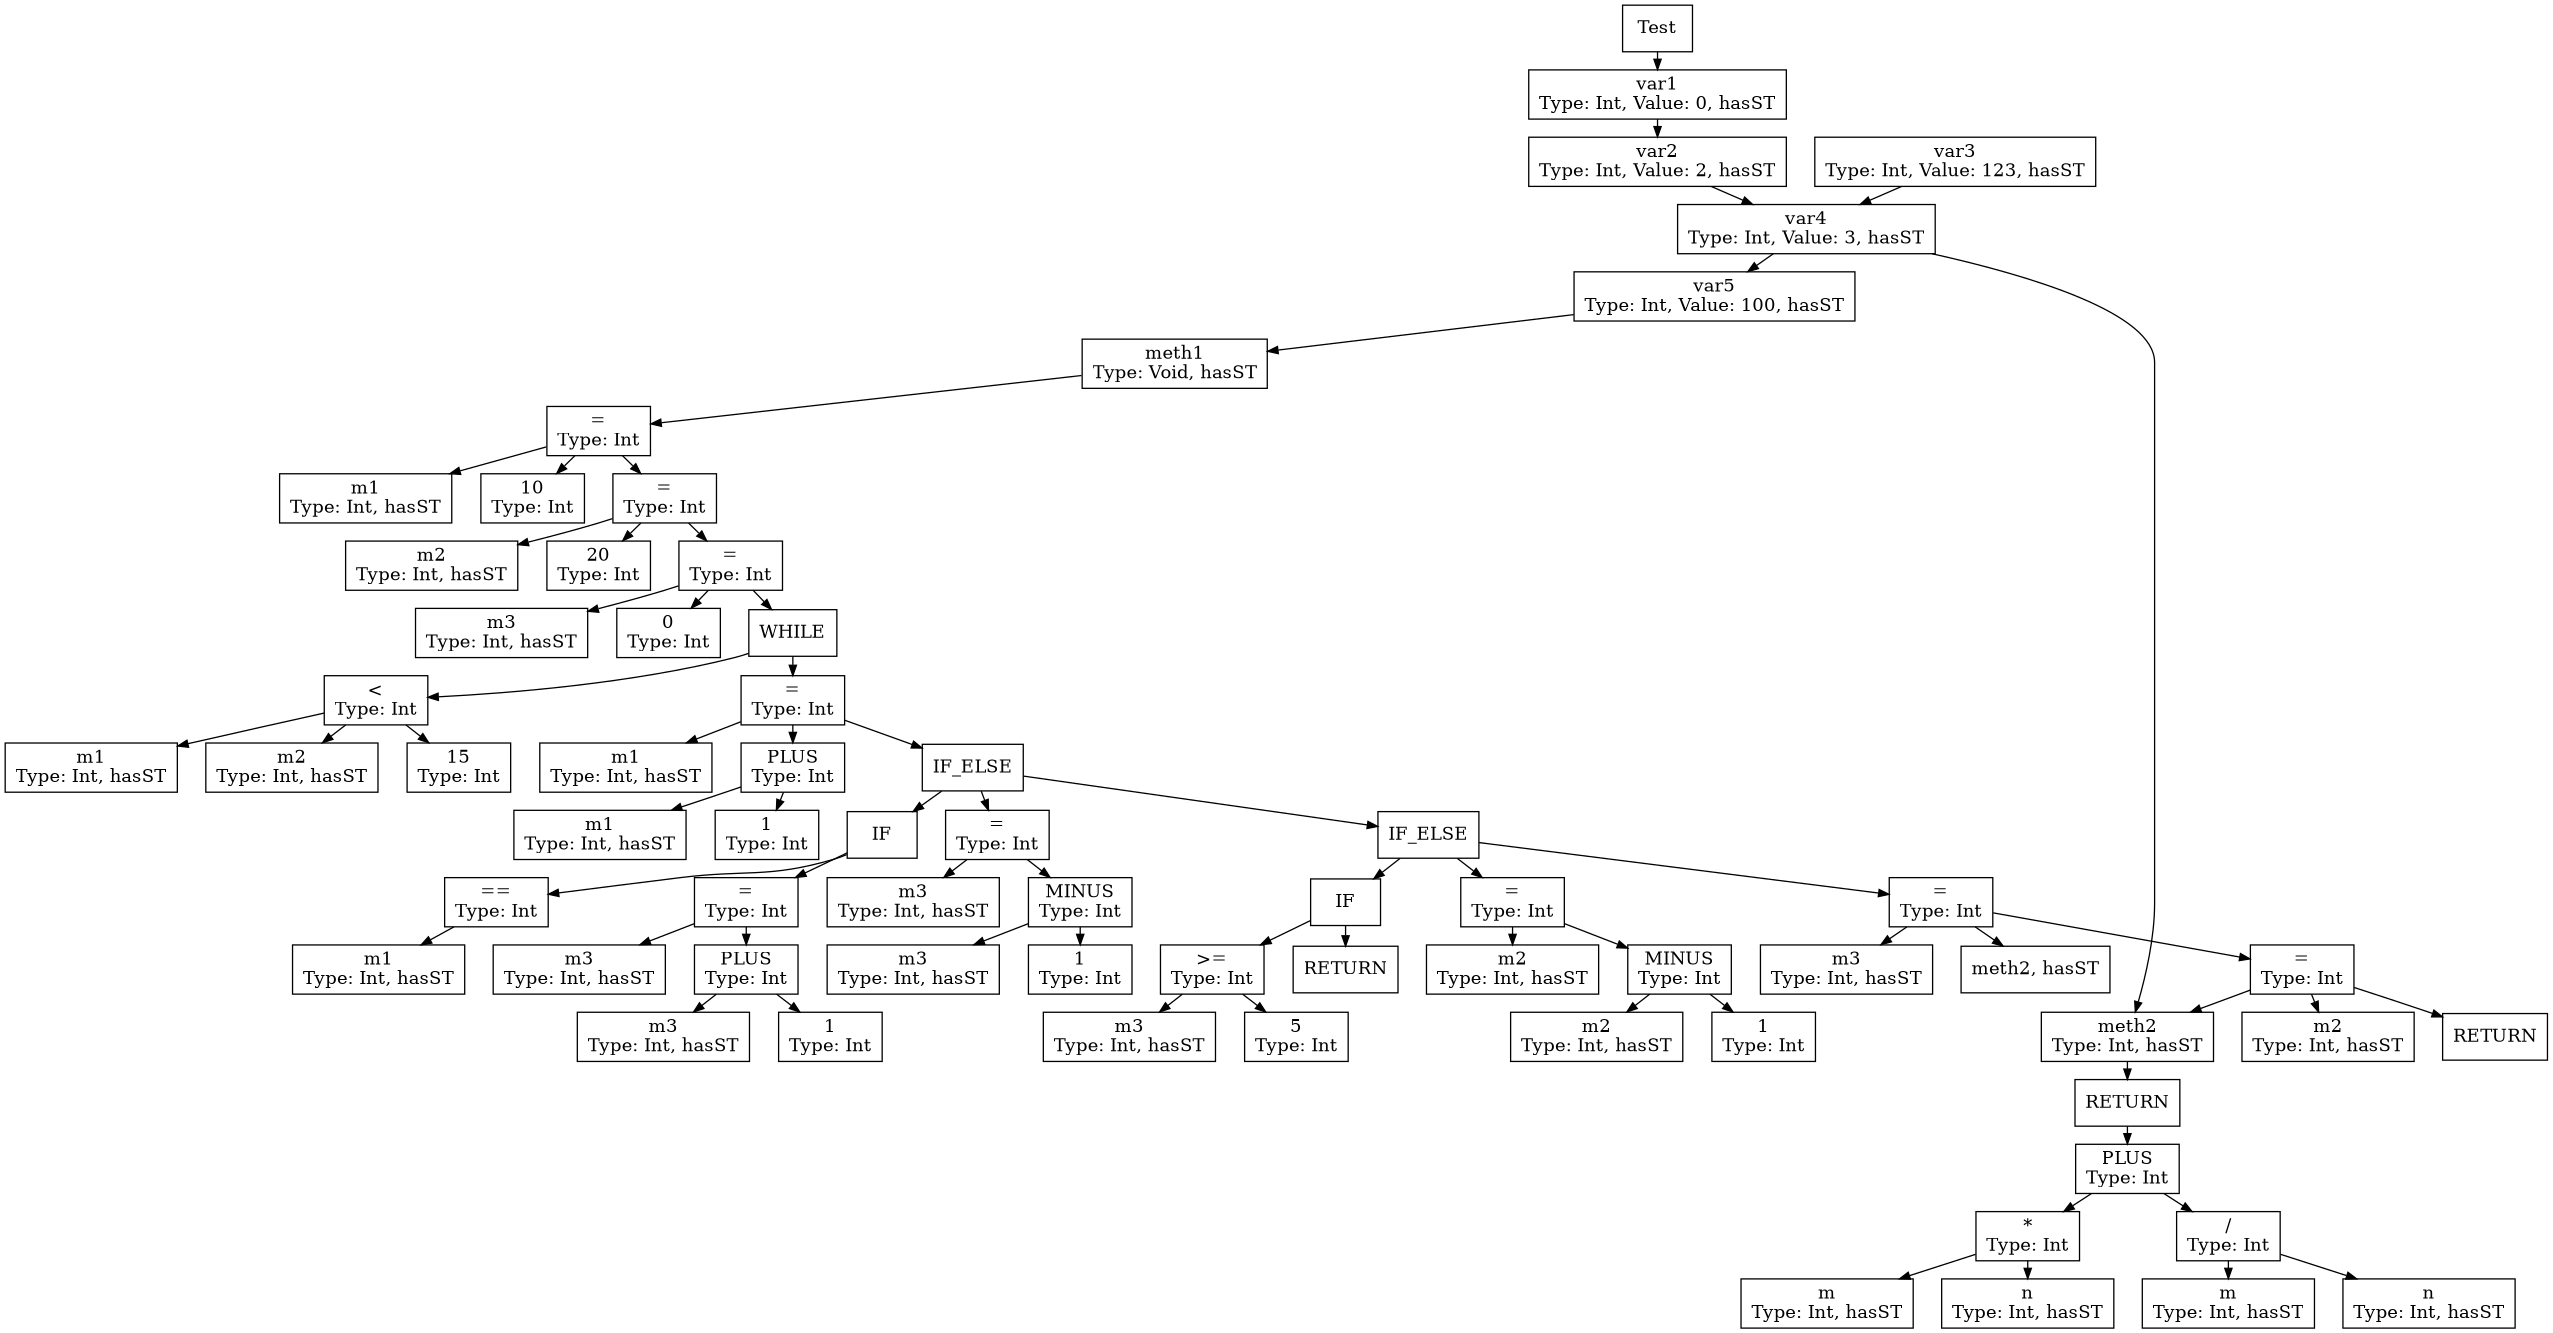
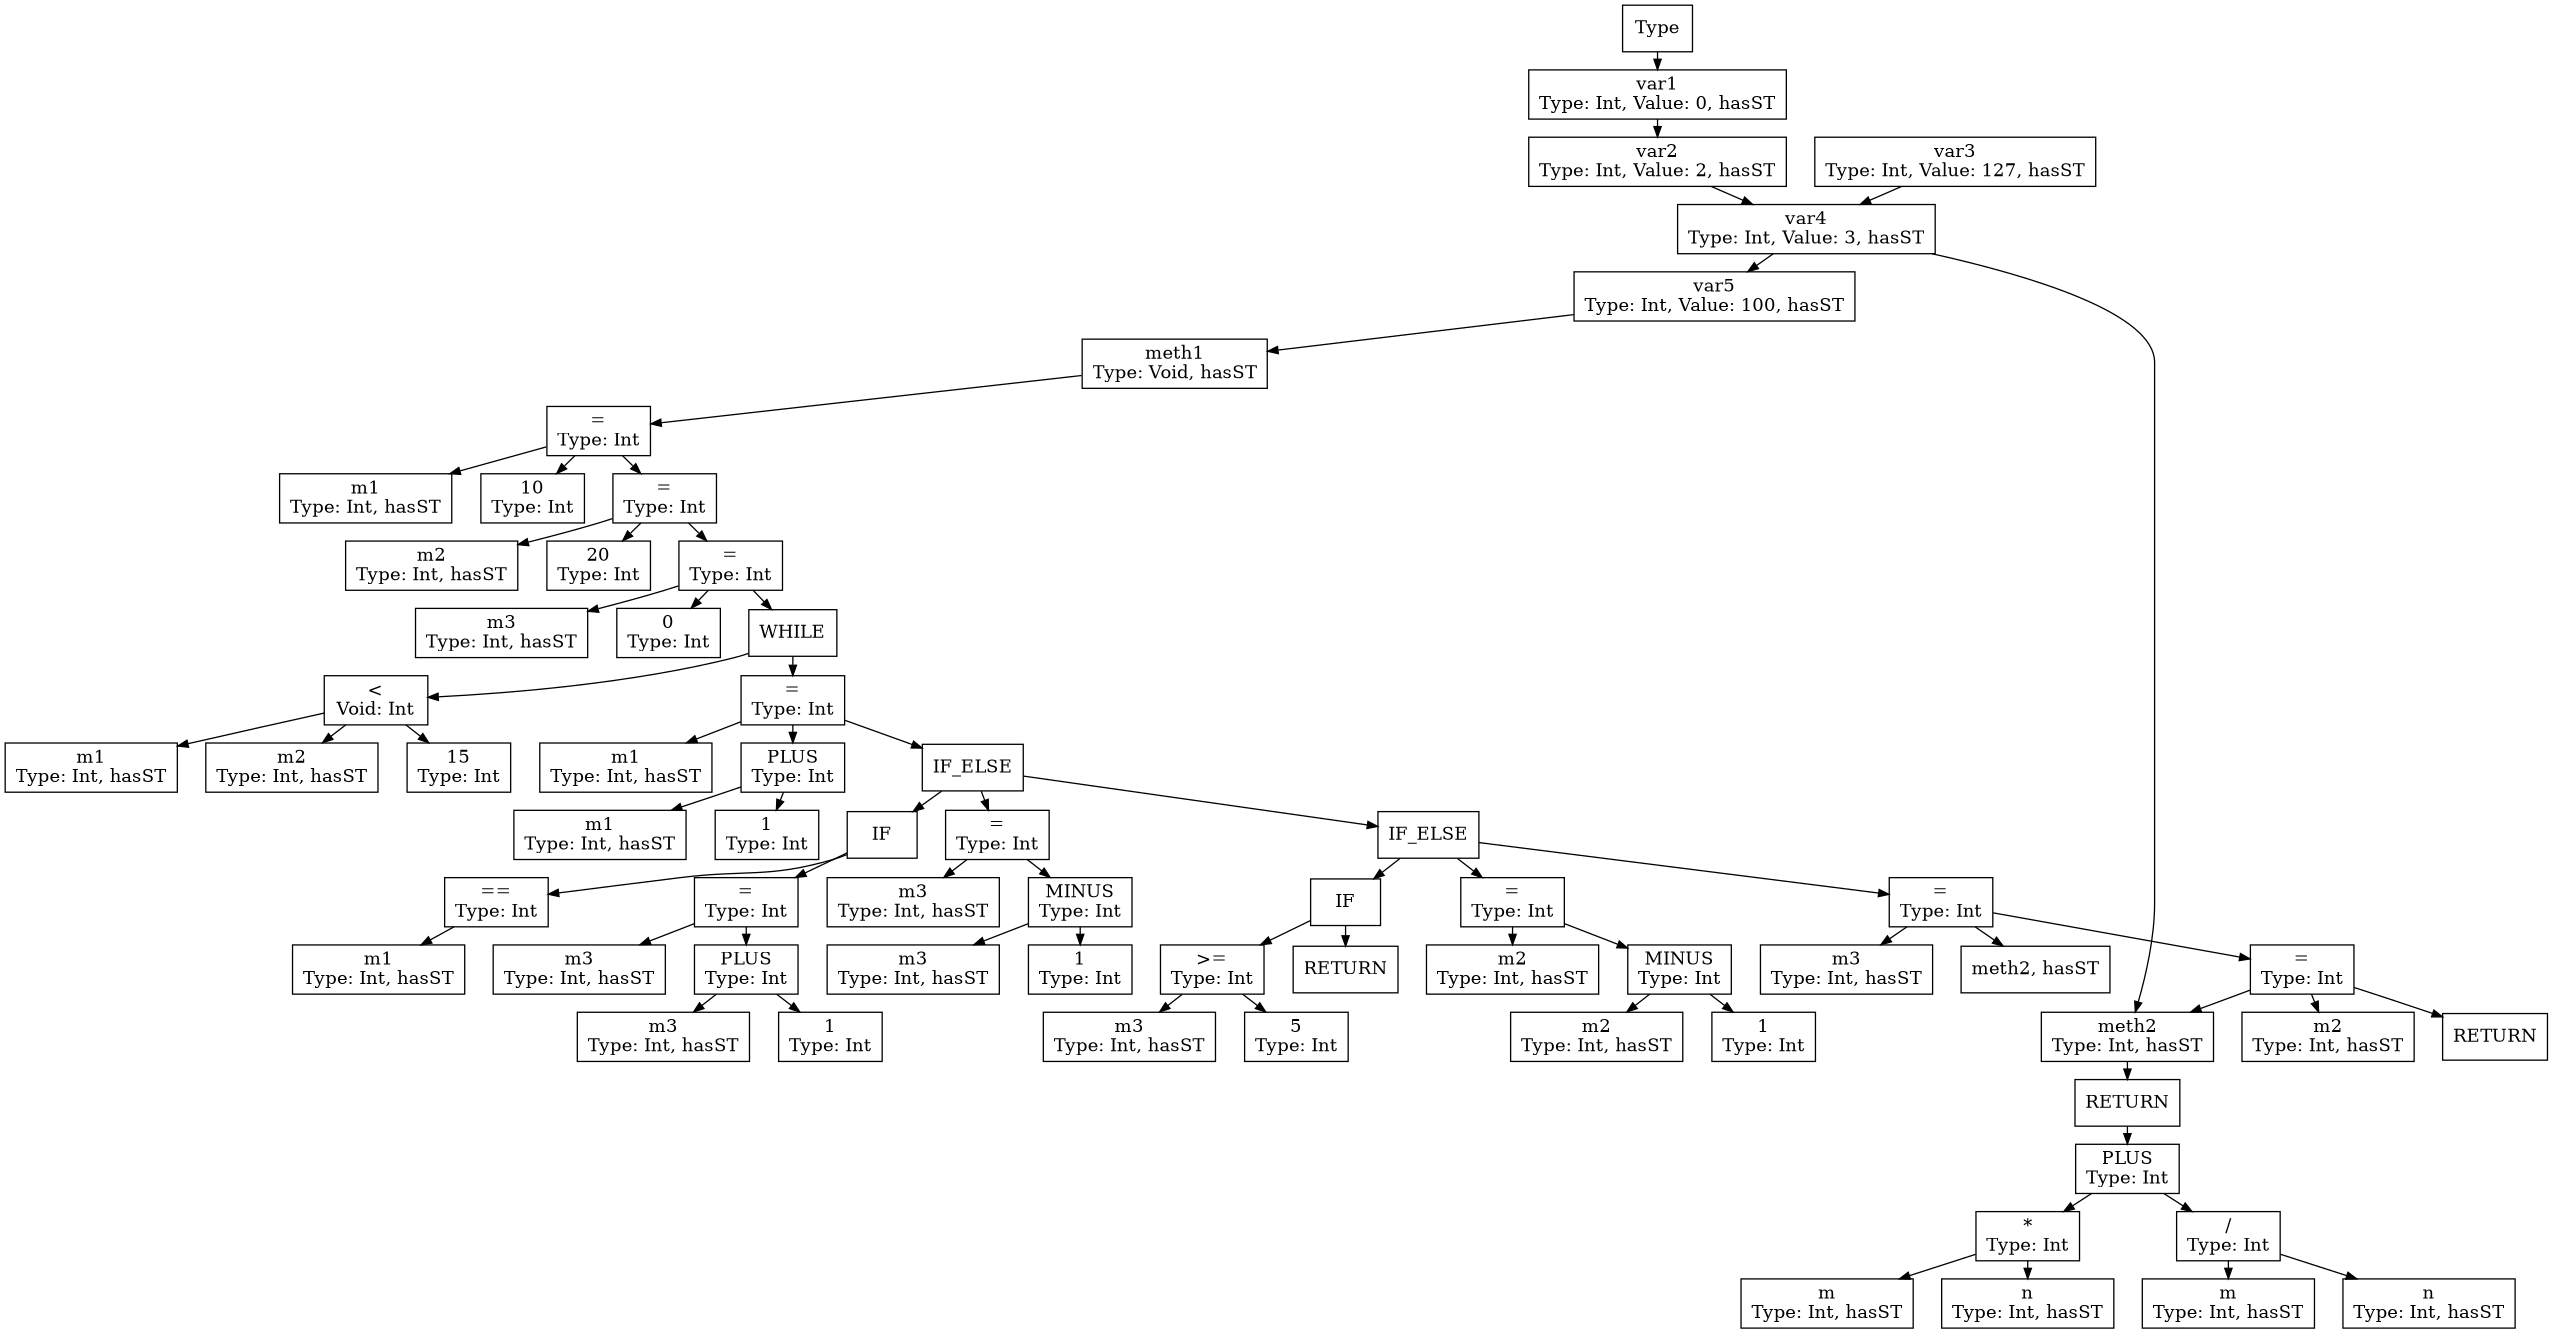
node "Test": label "Test" -> "Type"
node "var3 Type: Int, Value: 123, hasST": label "var3 Type: Int, Value: 123, hasST" -> "var3 Type: Int, Value: 127, hasST"
node "< Type: Int": label "< Type: Int" -> "< Void: Int"
